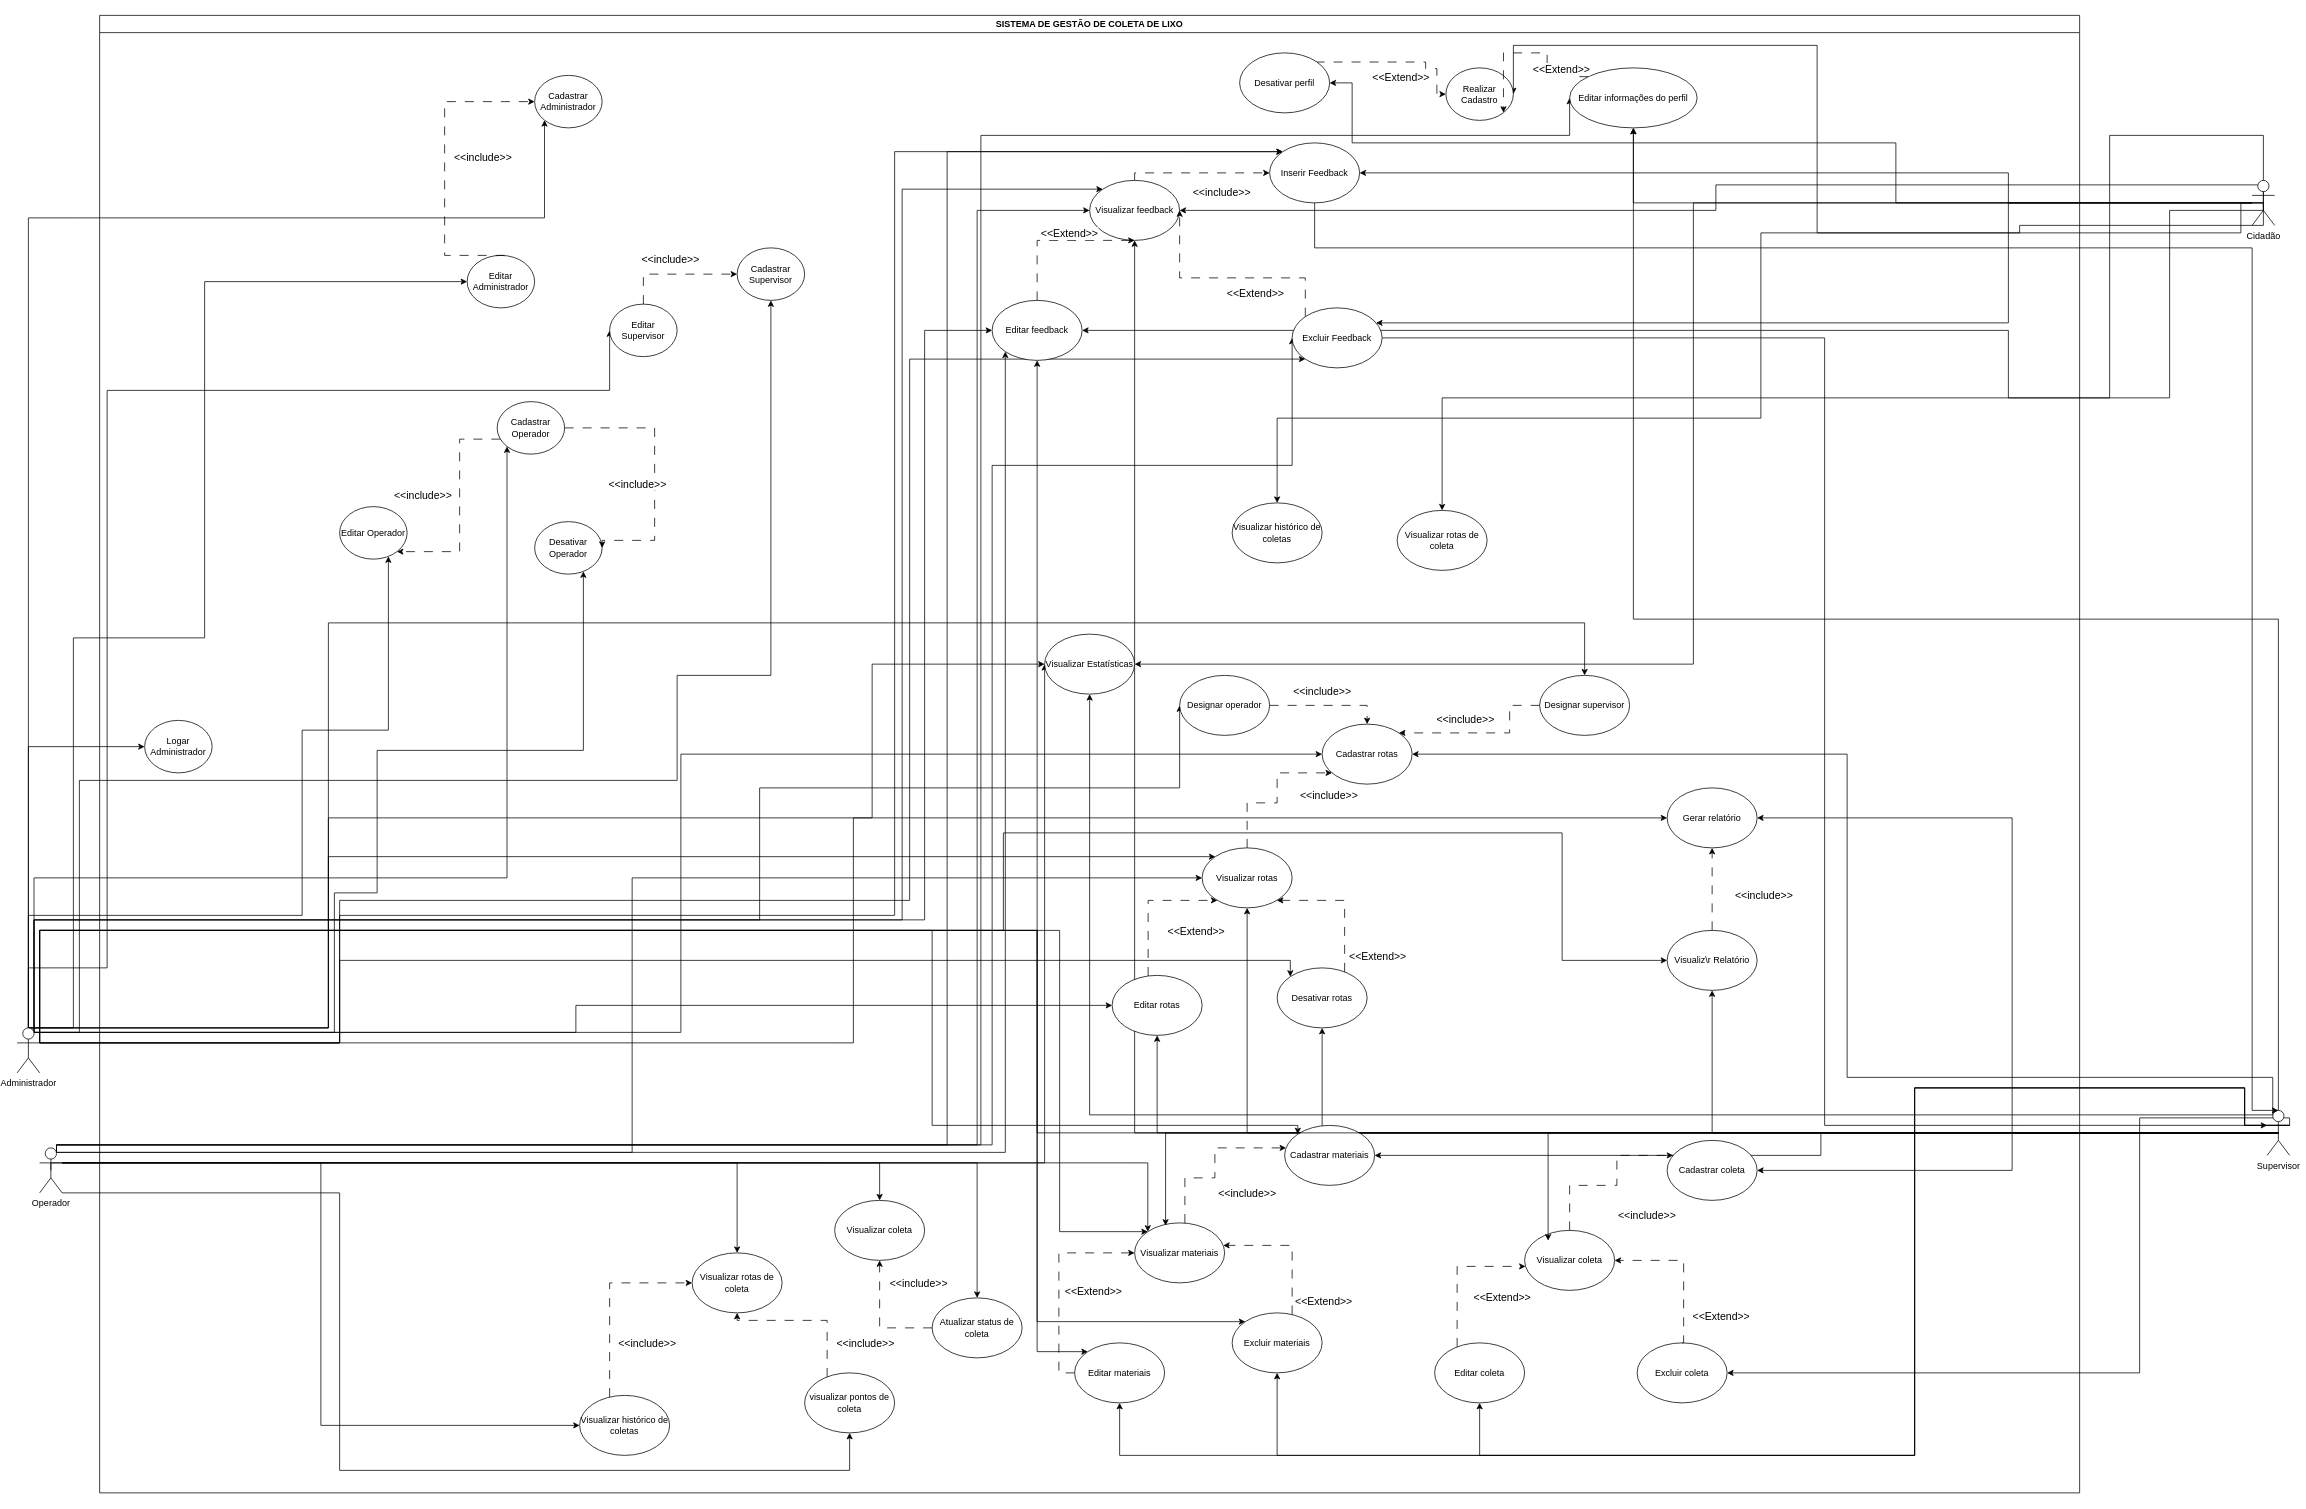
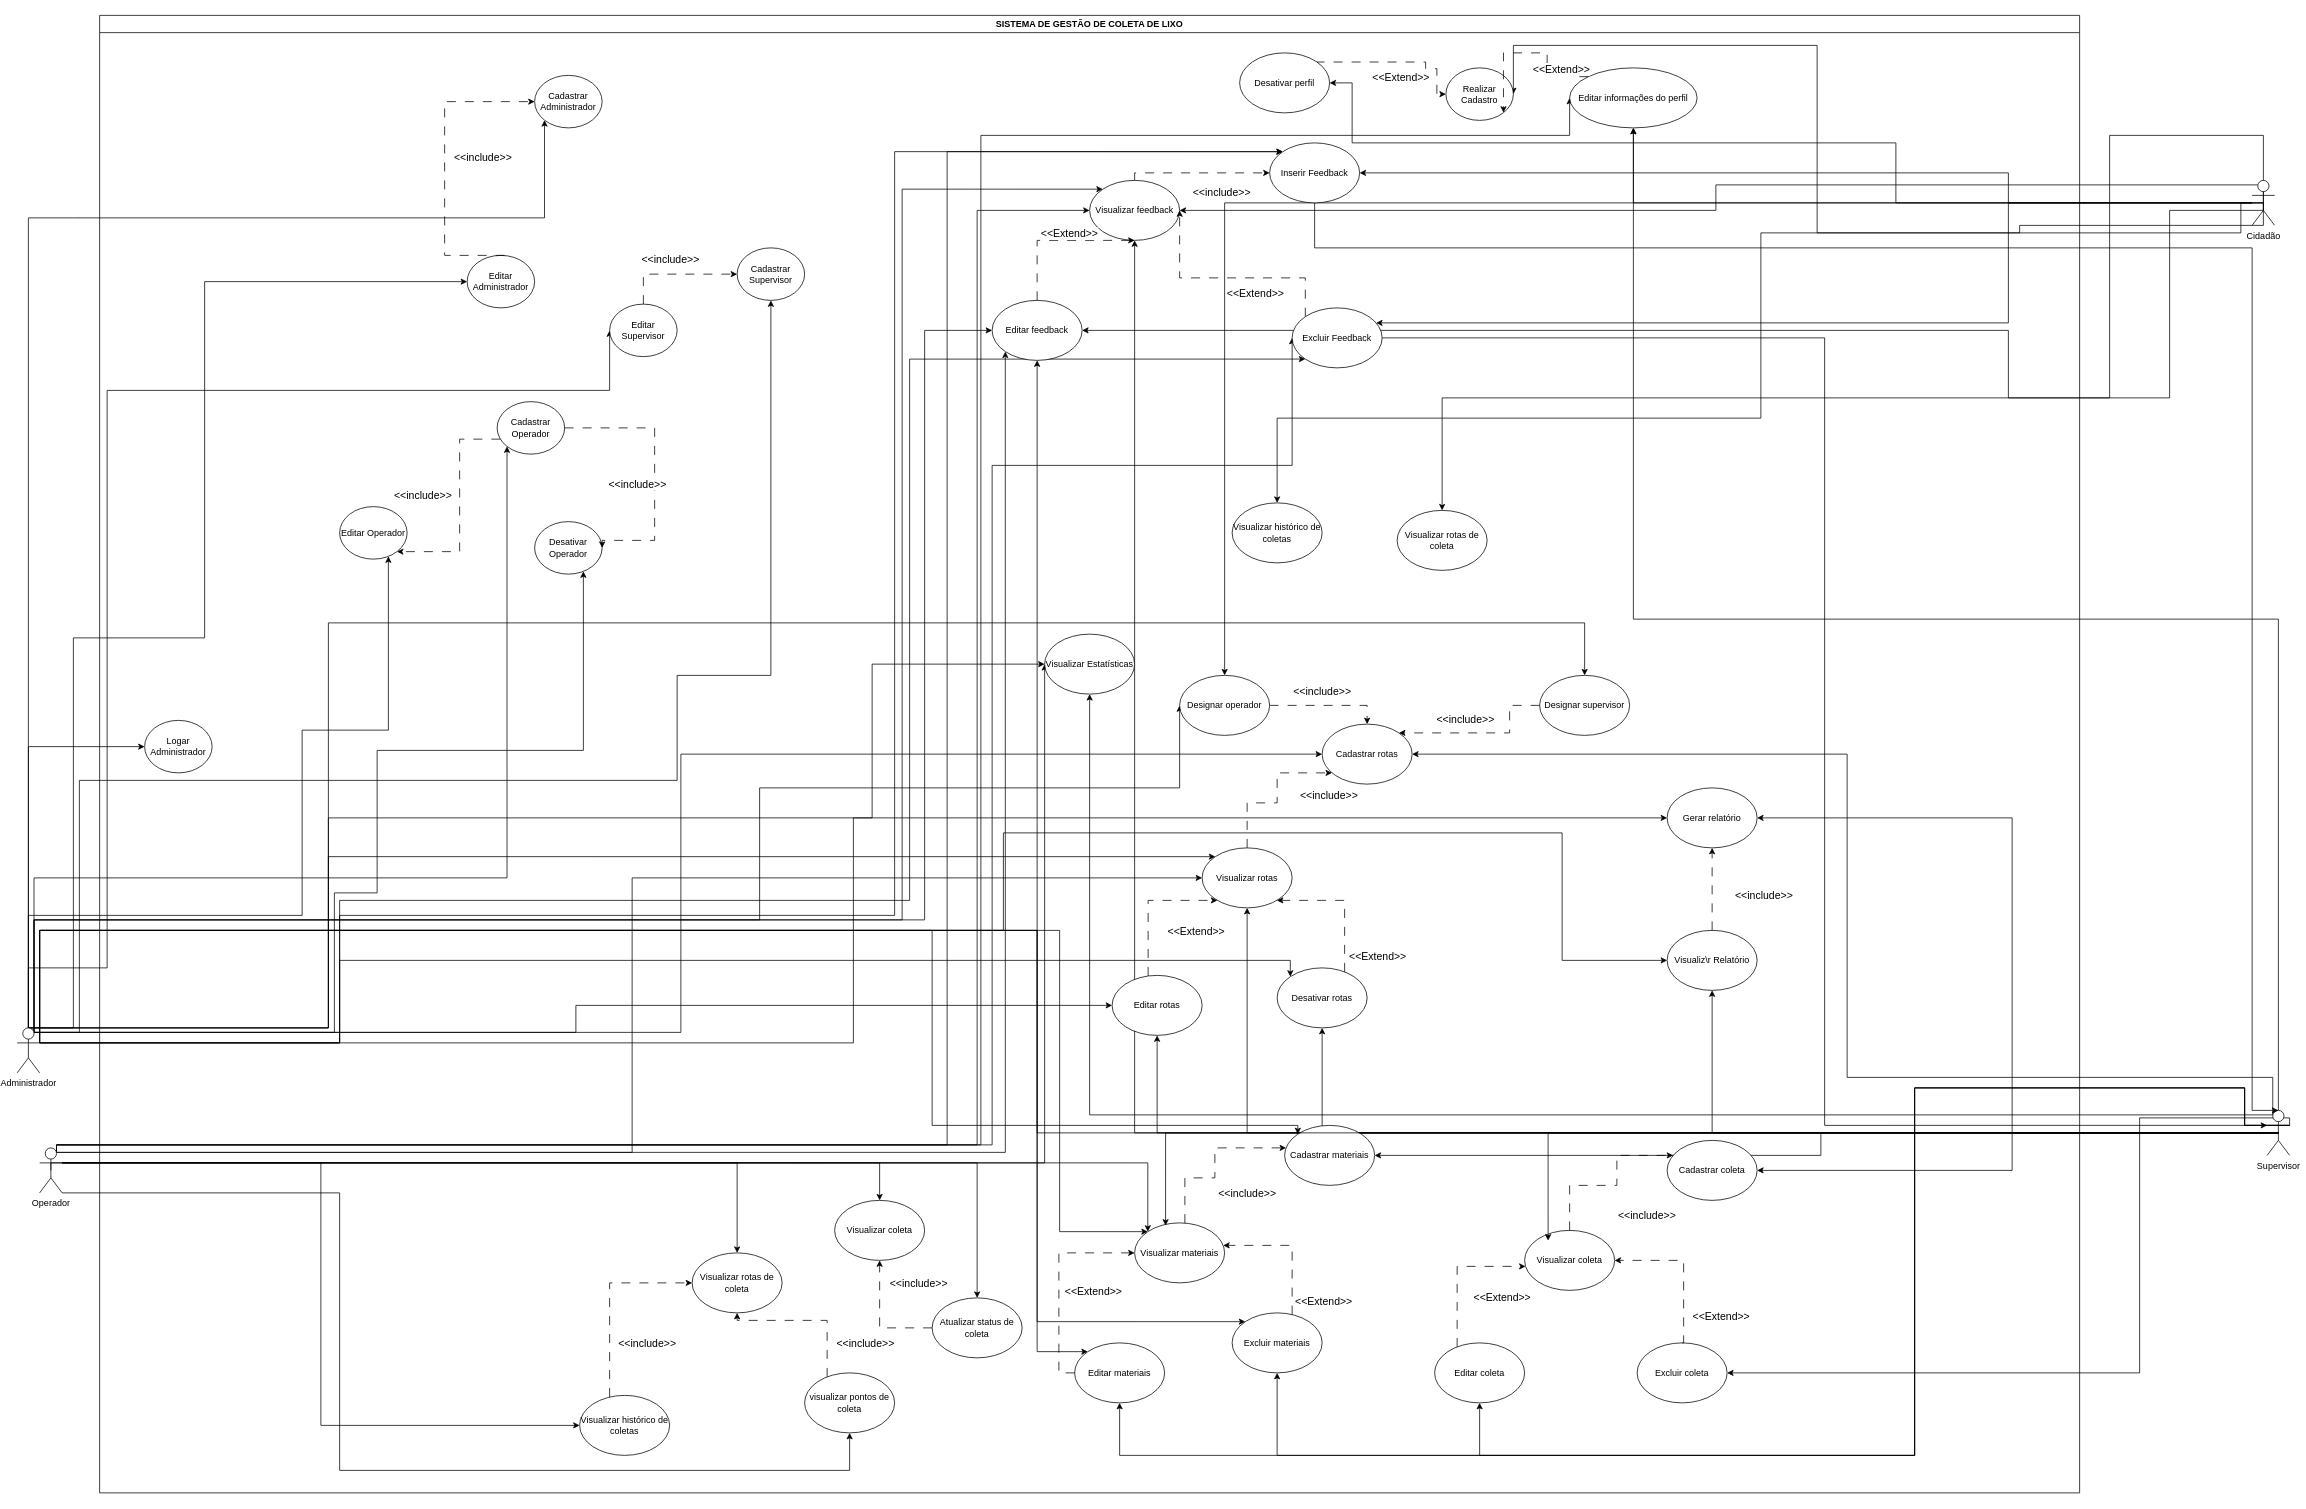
edge "Cidadão" -> "Visualizar Estatísticas": now "Cidadão" -> "Designar operador"
